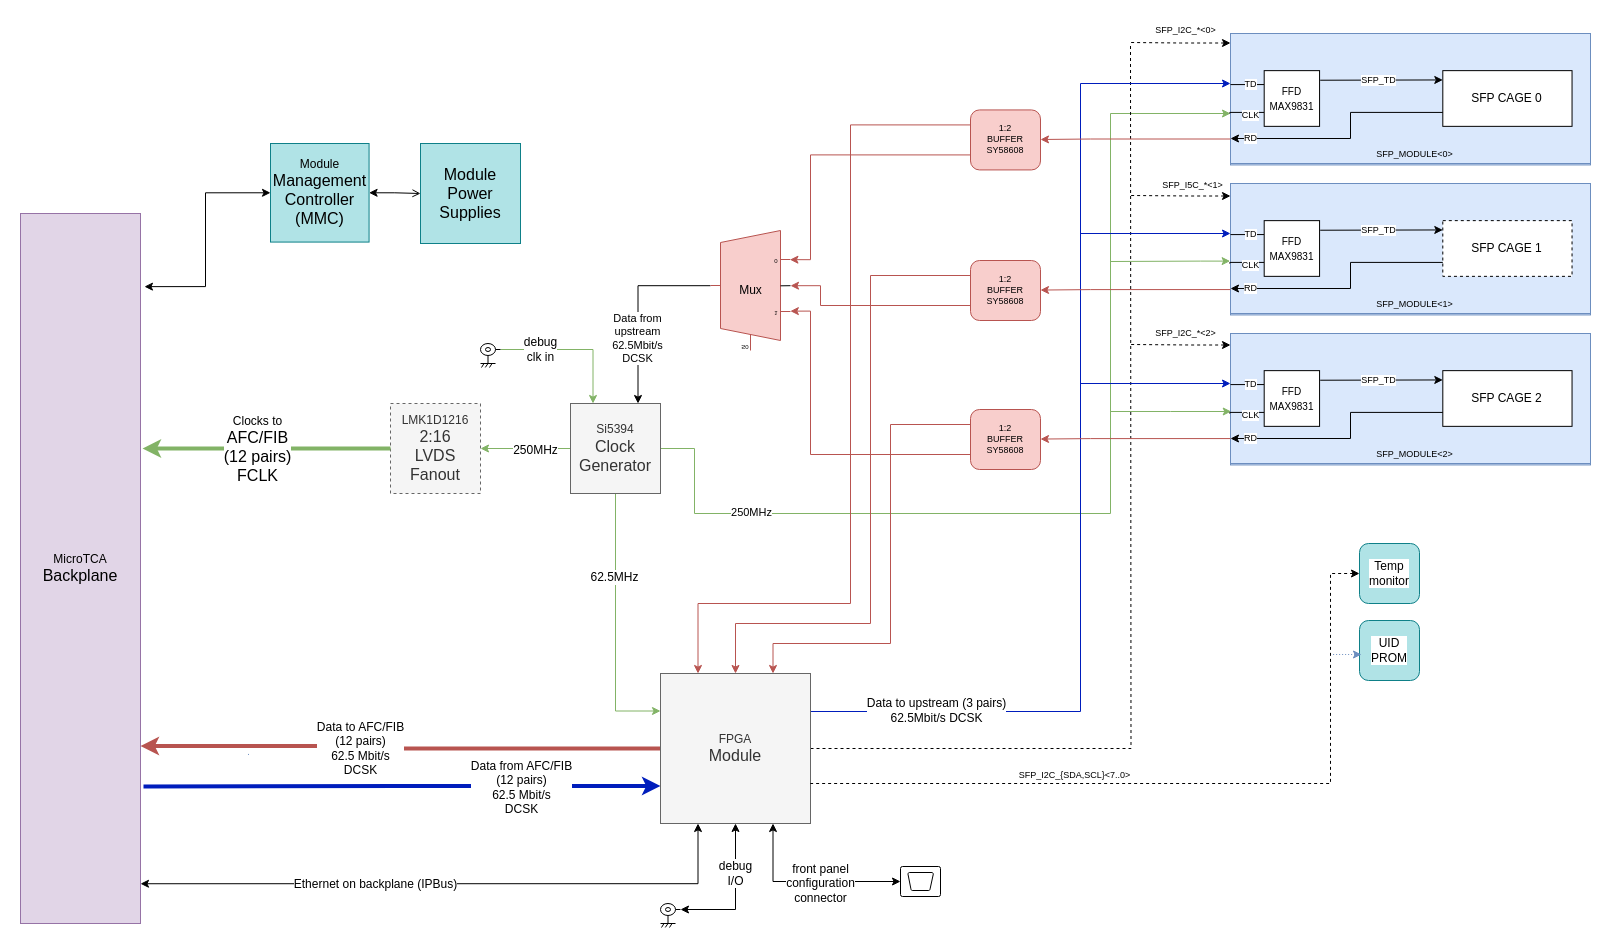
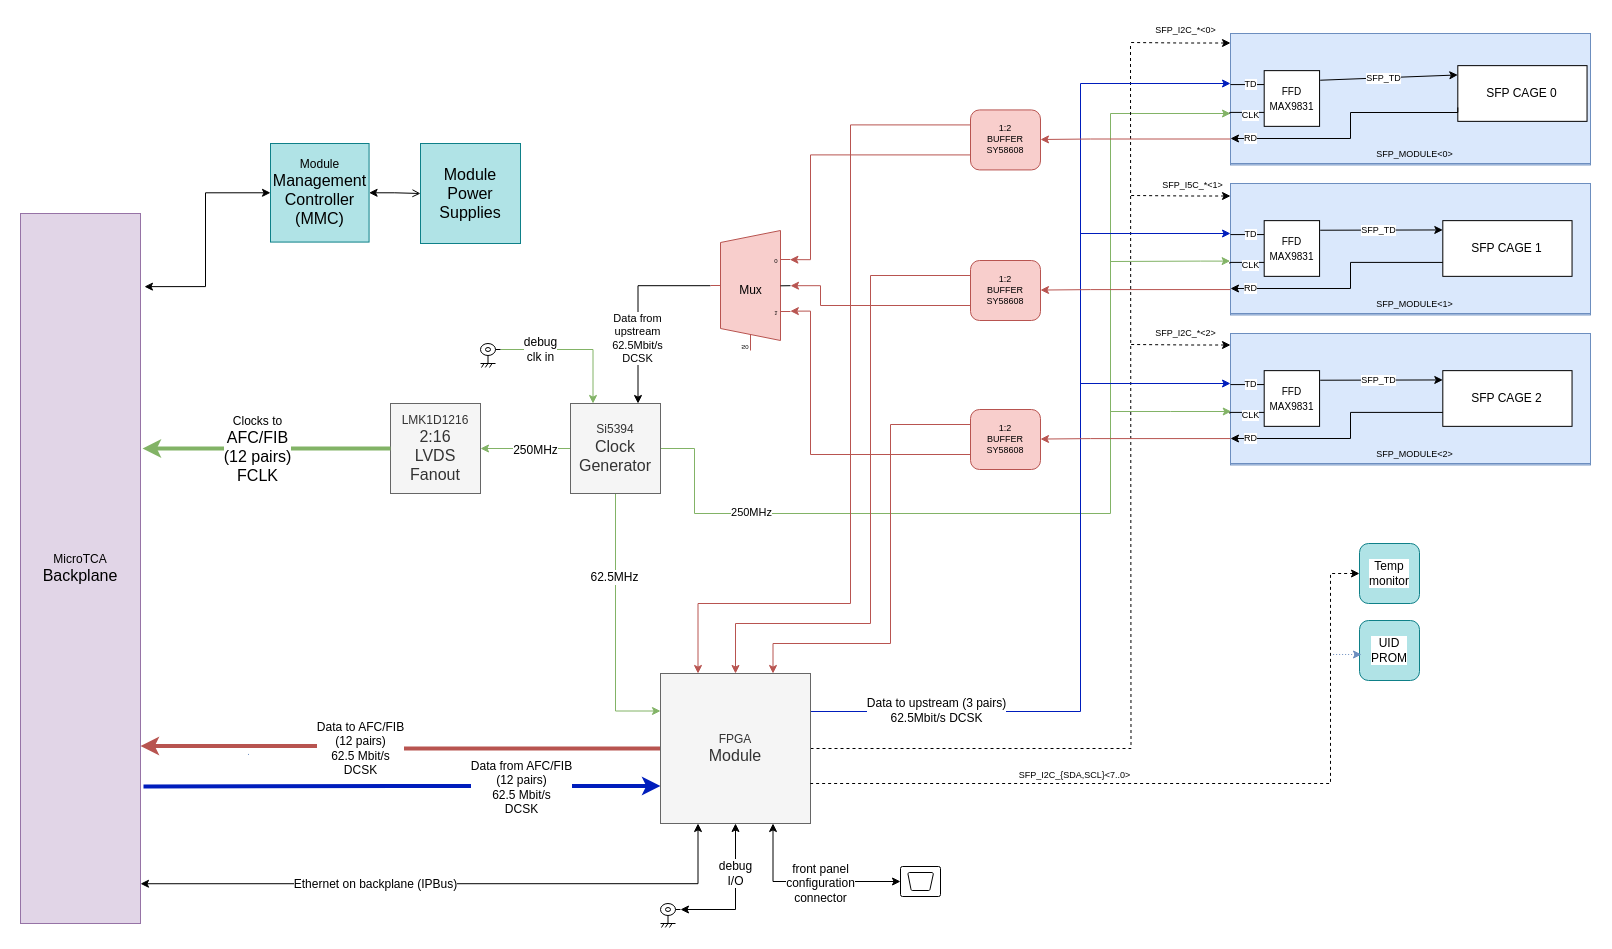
node "SFP CAGE 0": moved (1507, 99) -> (1522, 94)
node "SFP CAGE 1": style dashed -> solid
node "LMK1D1216 2:16 LVDS Fanout": style dashed -> solid
